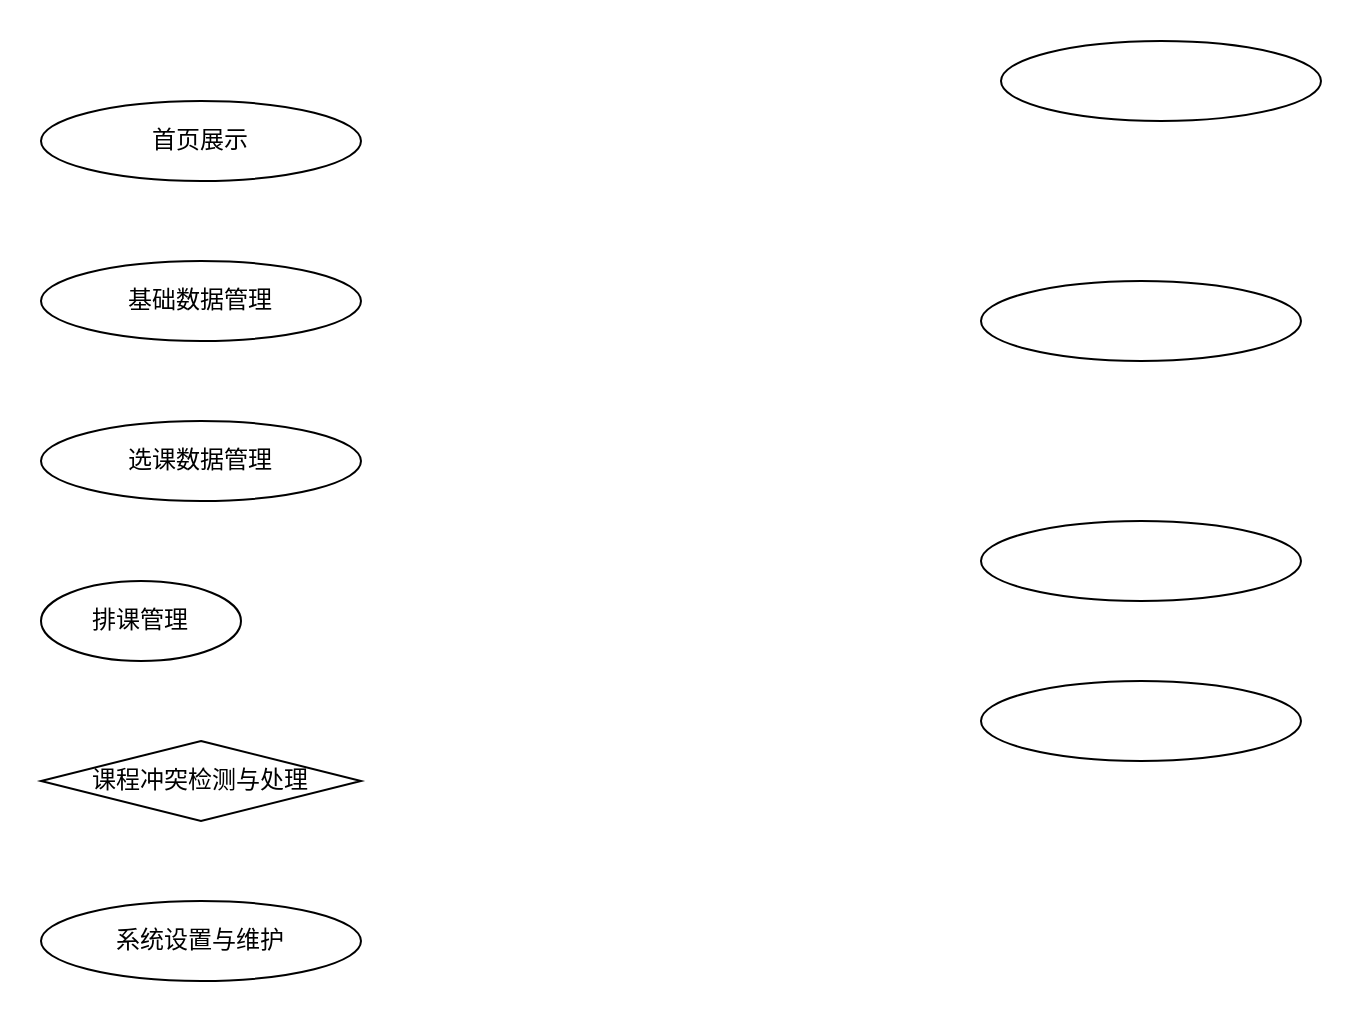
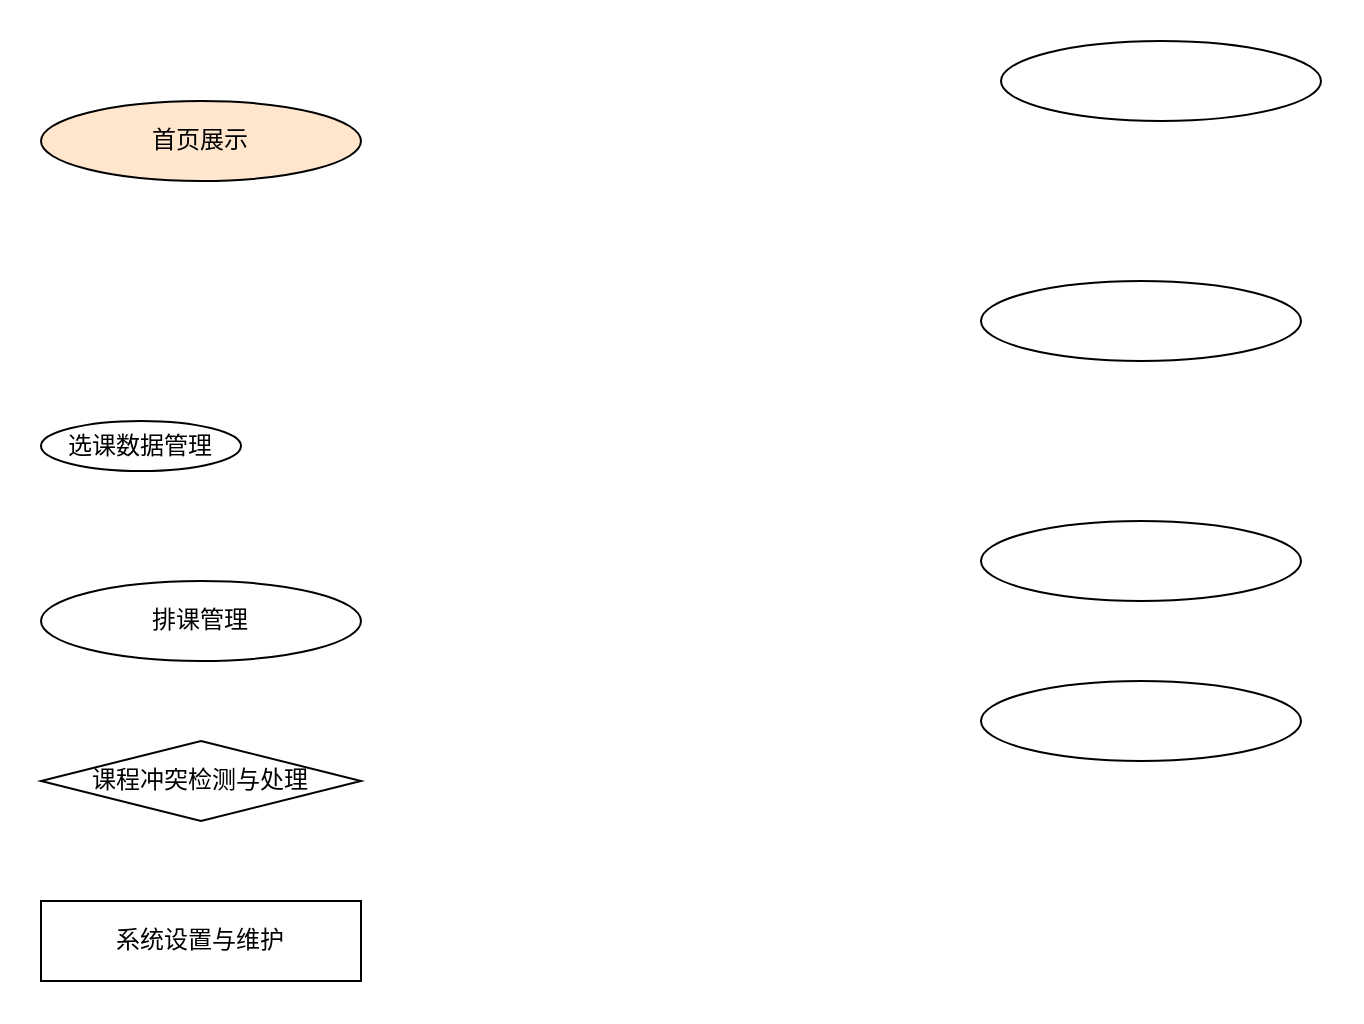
node "首页展示": fillcolor #ffffff -> #ffe6cc
node "基础数据管理": removed
node "选课数据管理": size 320x80 -> 200x50
node "排课管理": size 200x80 -> 320x80
node "系统设置与维护": shape ellipse -> rectangle
